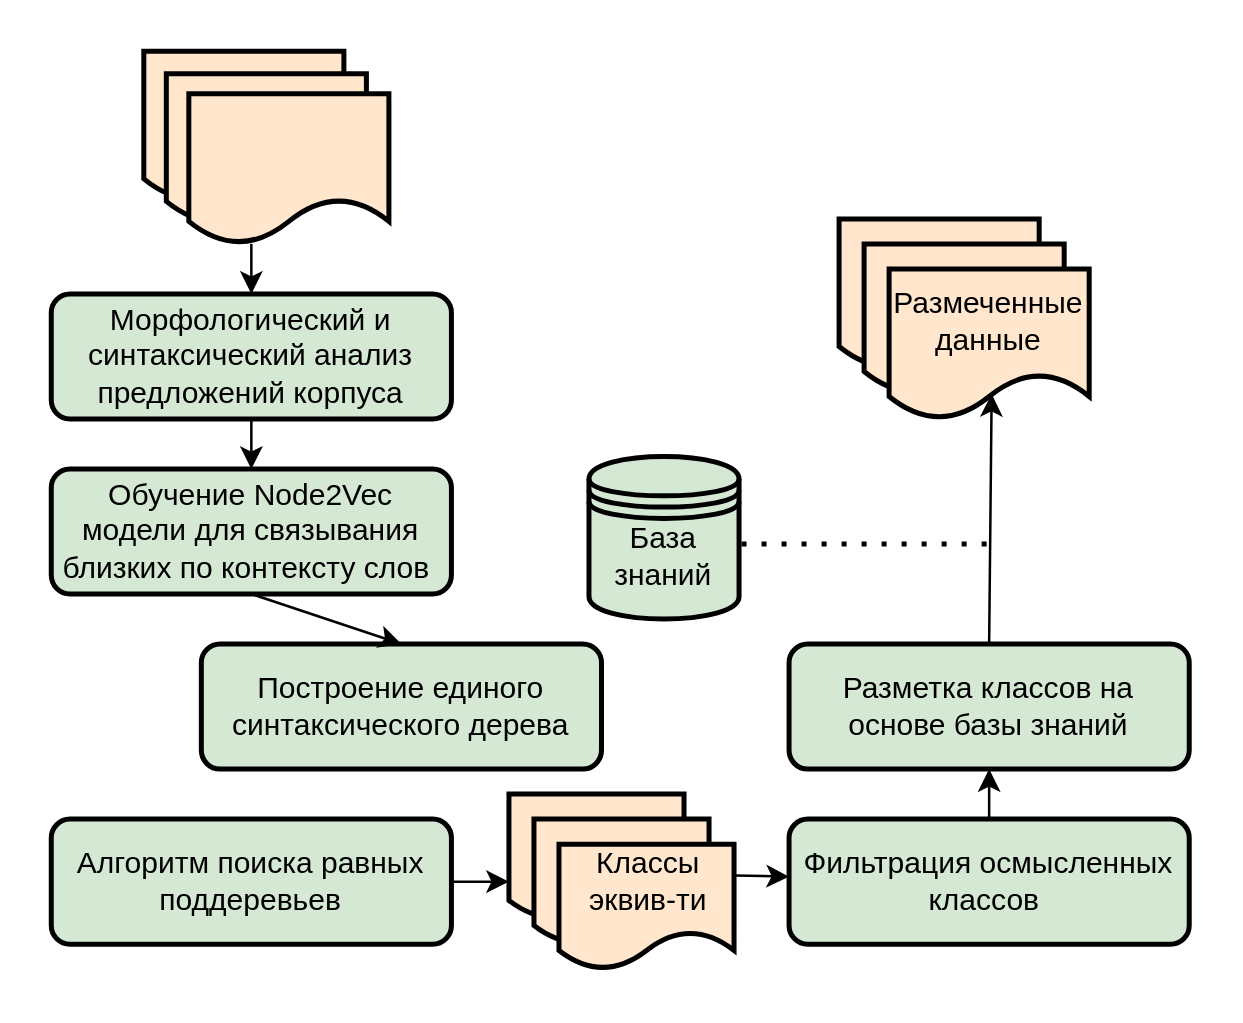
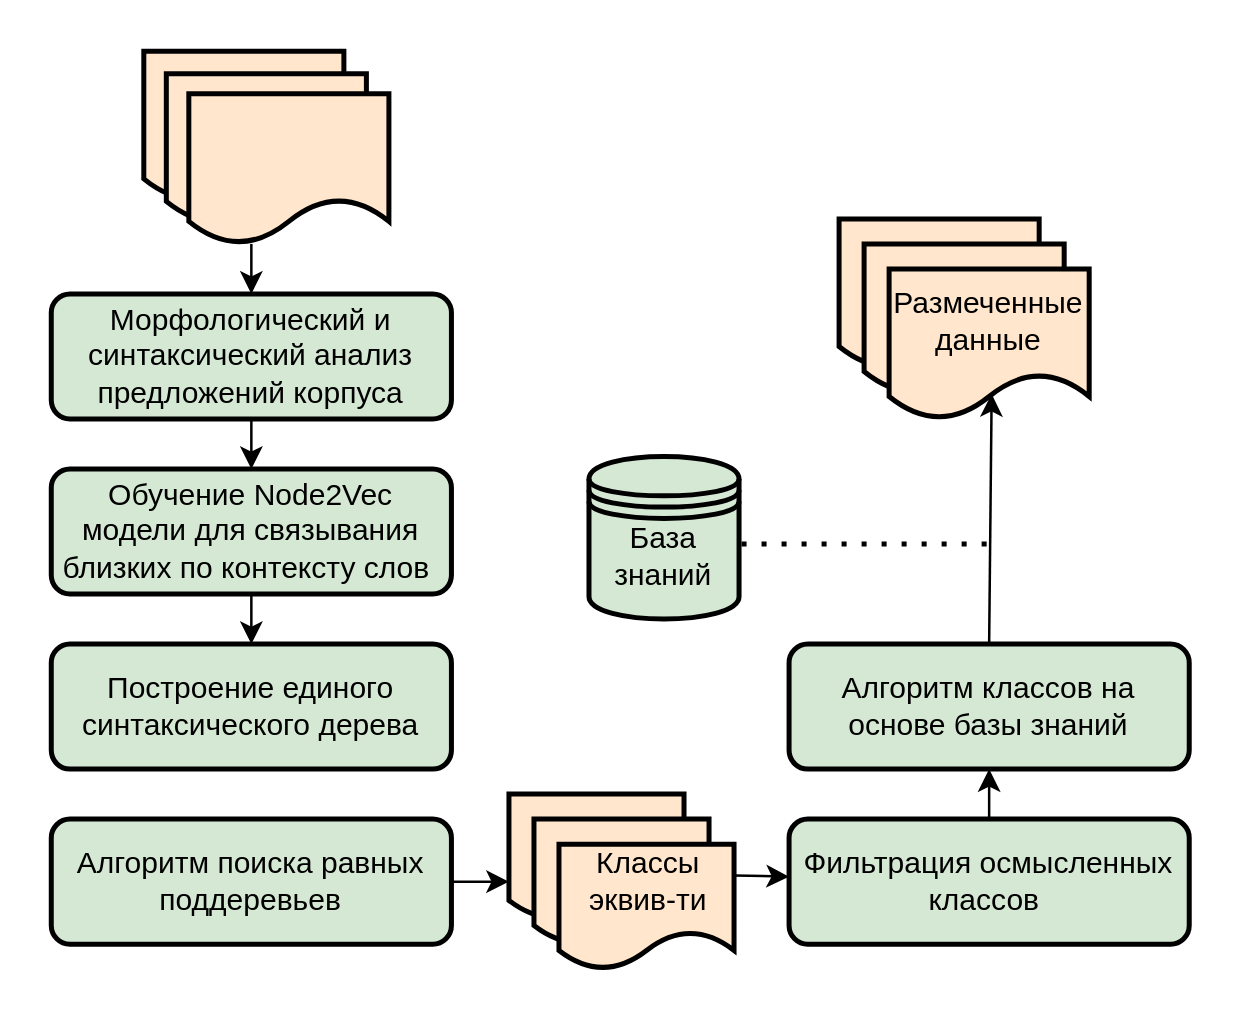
node "Построение единого синтаксического дерева": moved (401, 706) -> (251, 706)
node "Разметка классов на основе базы знаний": label "Разметка классов на основе базы знаний" -> "Алгоритм классов на основе базы знаний"
